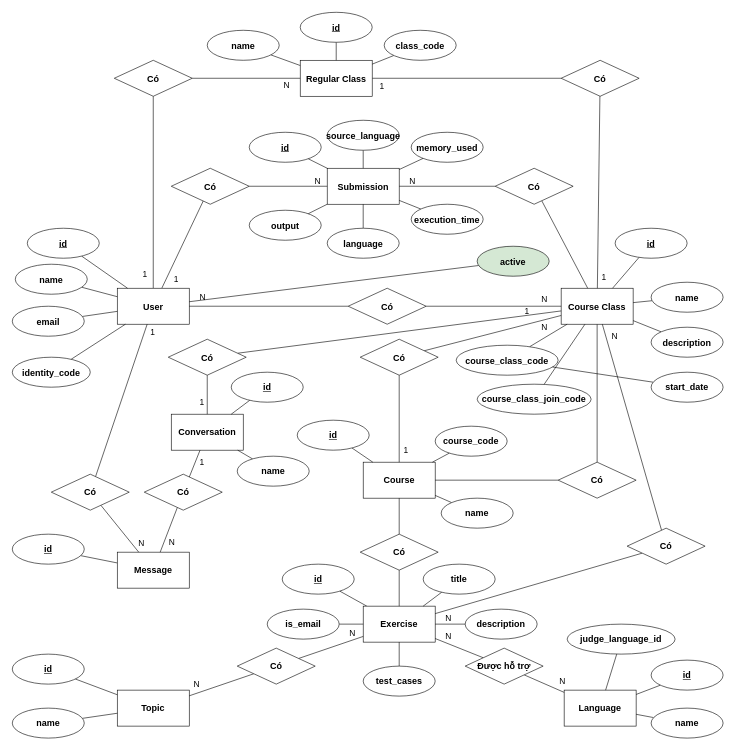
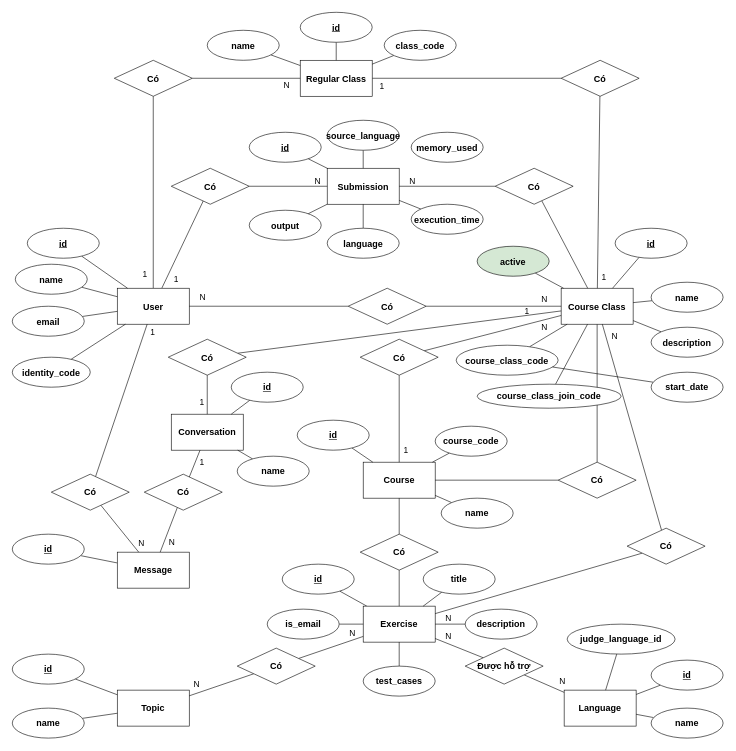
edge "memory_used" -- "Submission": removed
edge "active" -- "User": now "active" -- "Course Class"
node "course_class_join_code": size 114x30 -> 144x24
